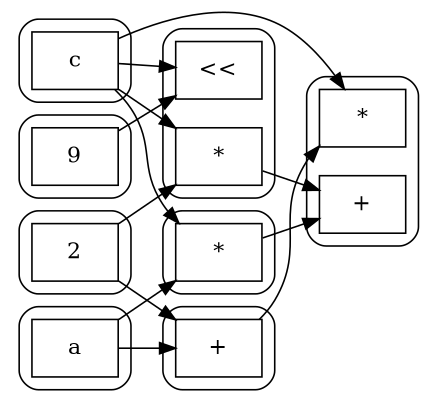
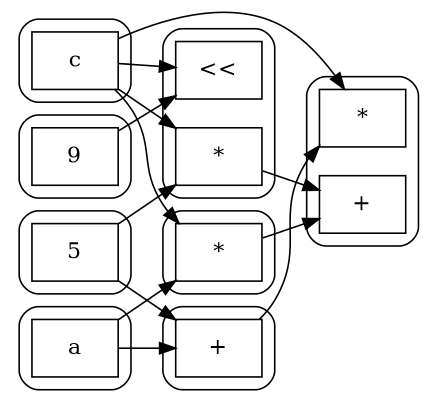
node "2": label "2" -> "5"
